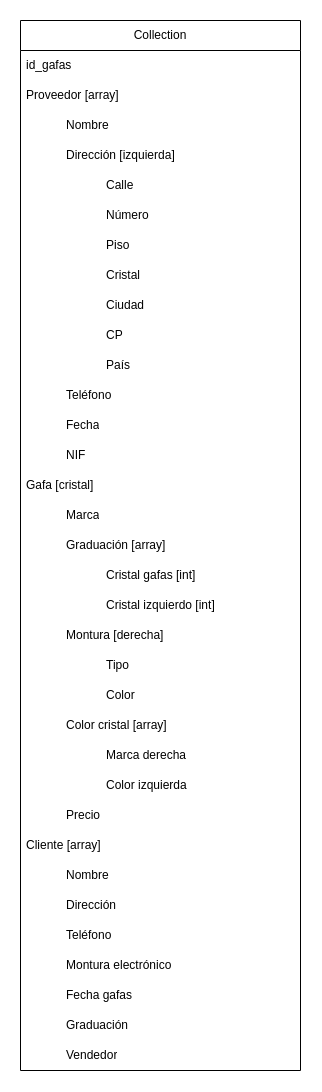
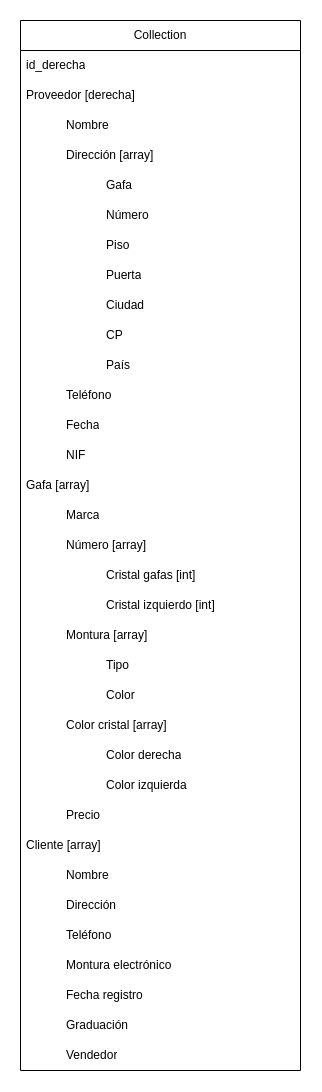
node "id_gafas": label "id_gafas" -> "id_derecha"
node "Proveedor [array]": label "Proveedor [array]" -> "Proveedor [derecha]"
node "Dirección [izquierda]": label "Dirección [izquierda]" -> "Dirección [array]"
node "Calle": label "Calle" -> "Gafa"
node "Cristal": label "Cristal" -> "Puerta"
node "Gafa [cristal]": label "Gafa [cristal]" -> "Gafa [array]"
node "Graduación [array]": label "Graduación [array]" -> "Número [array]"
node "Montura [derecha]": label "Montura [derecha]" -> "Montura [array]"
node "Marca derecha": label "Marca derecha" -> "Color derecha"
node "Fecha gafas": label "Fecha gafas" -> "Fecha registro"
